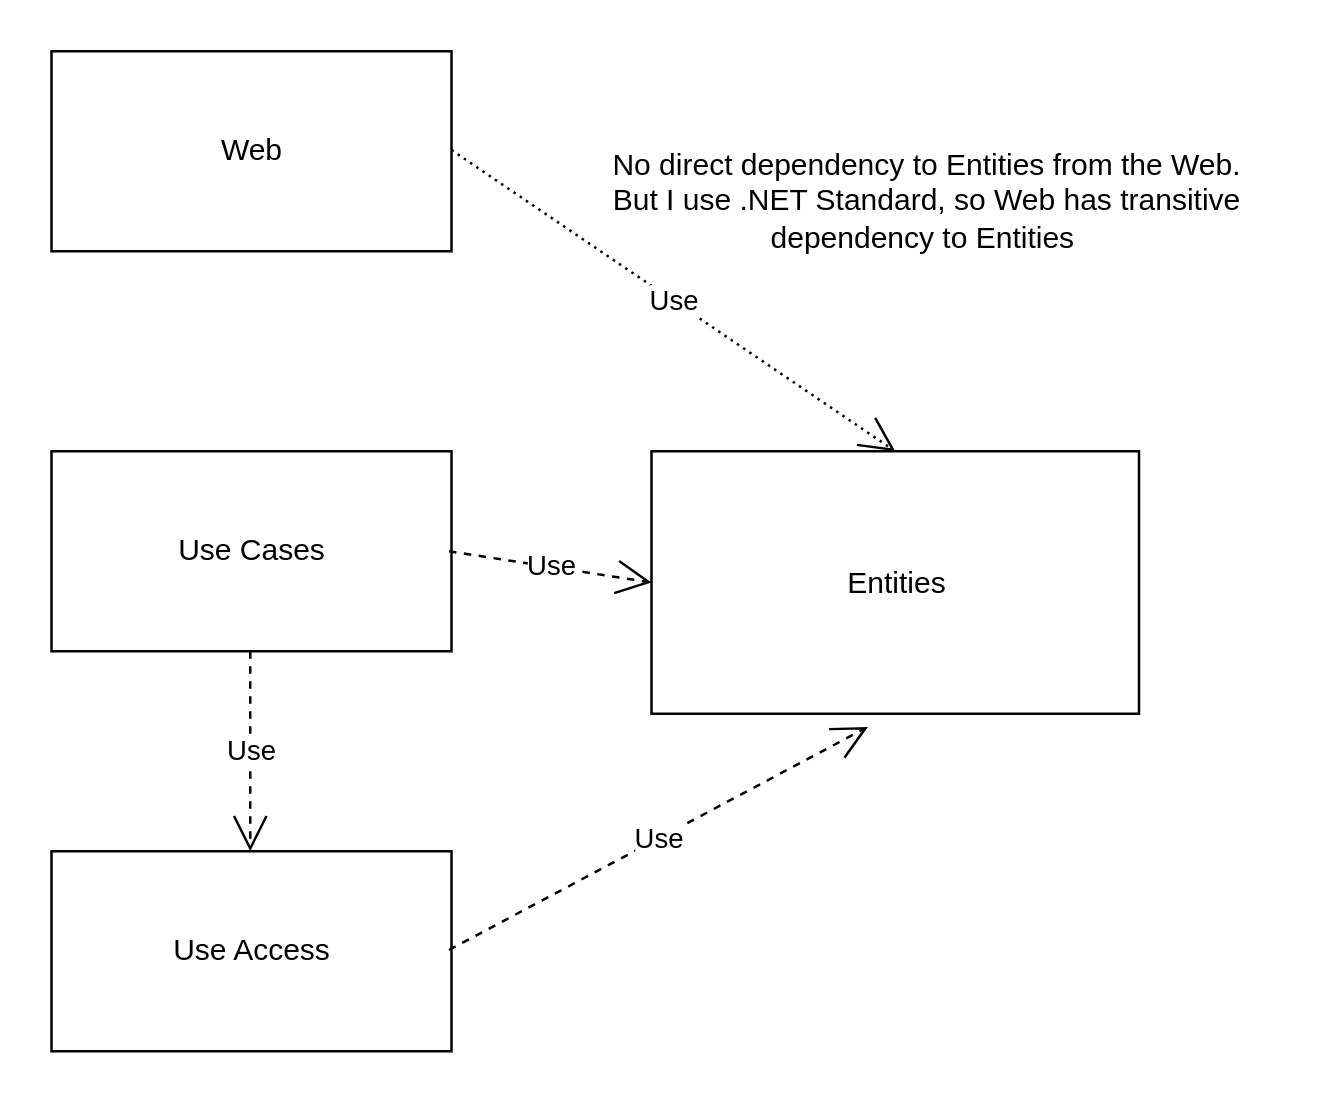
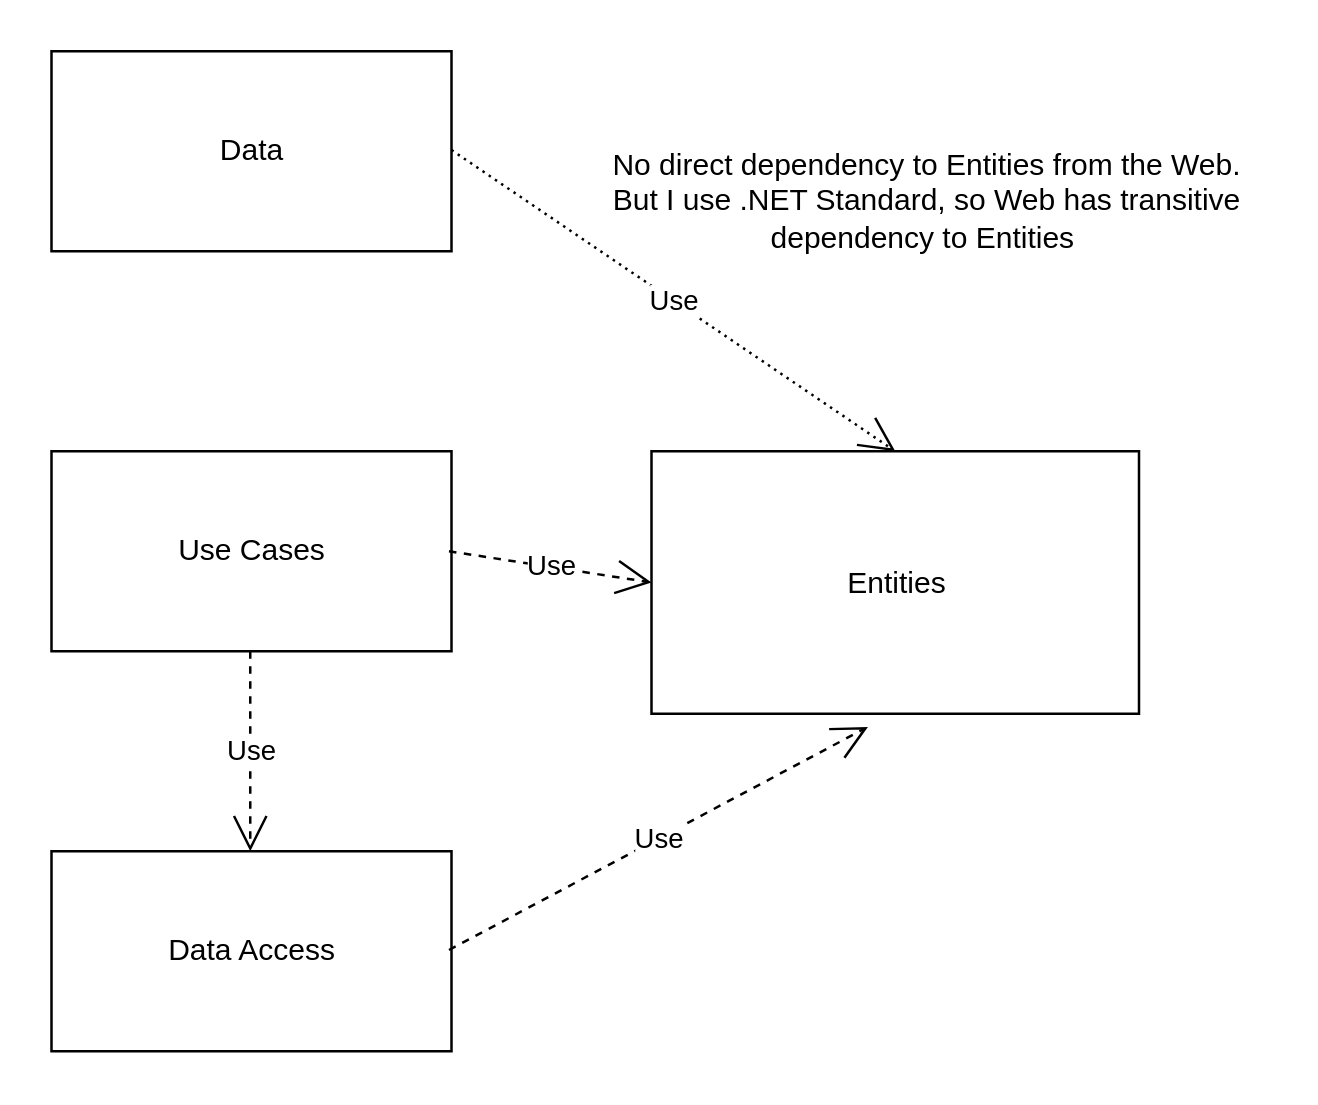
node "Web": label "Web" -> "Data"
node "Use Access": label "Use Access" -> "Data Access"
